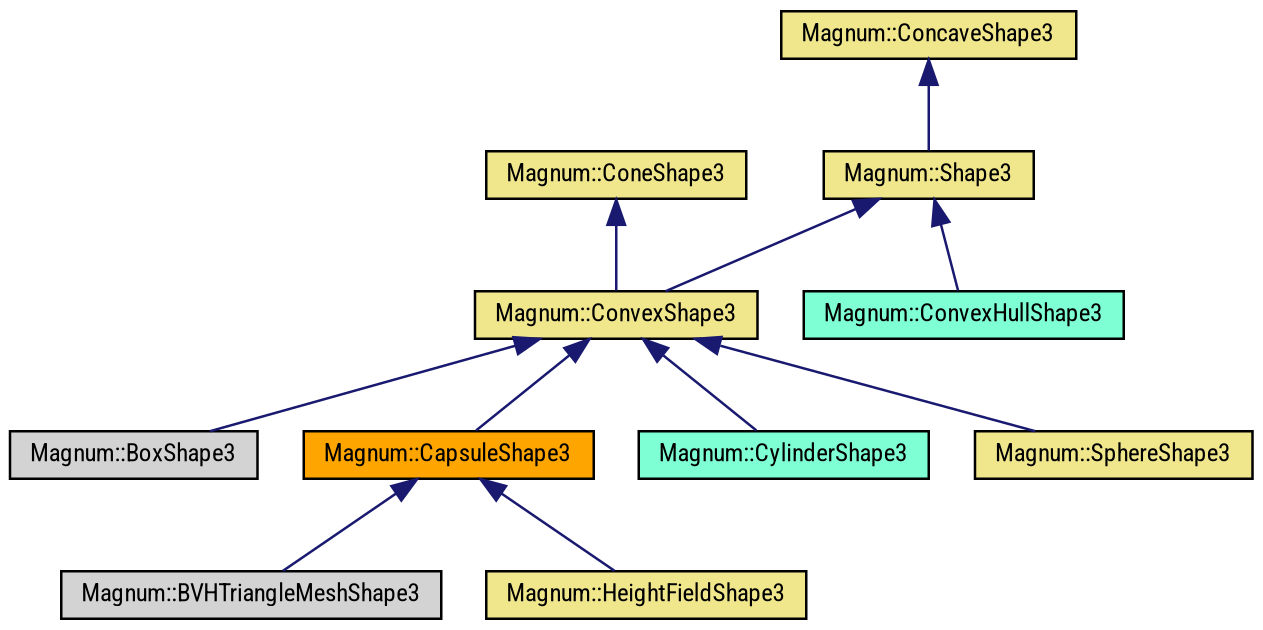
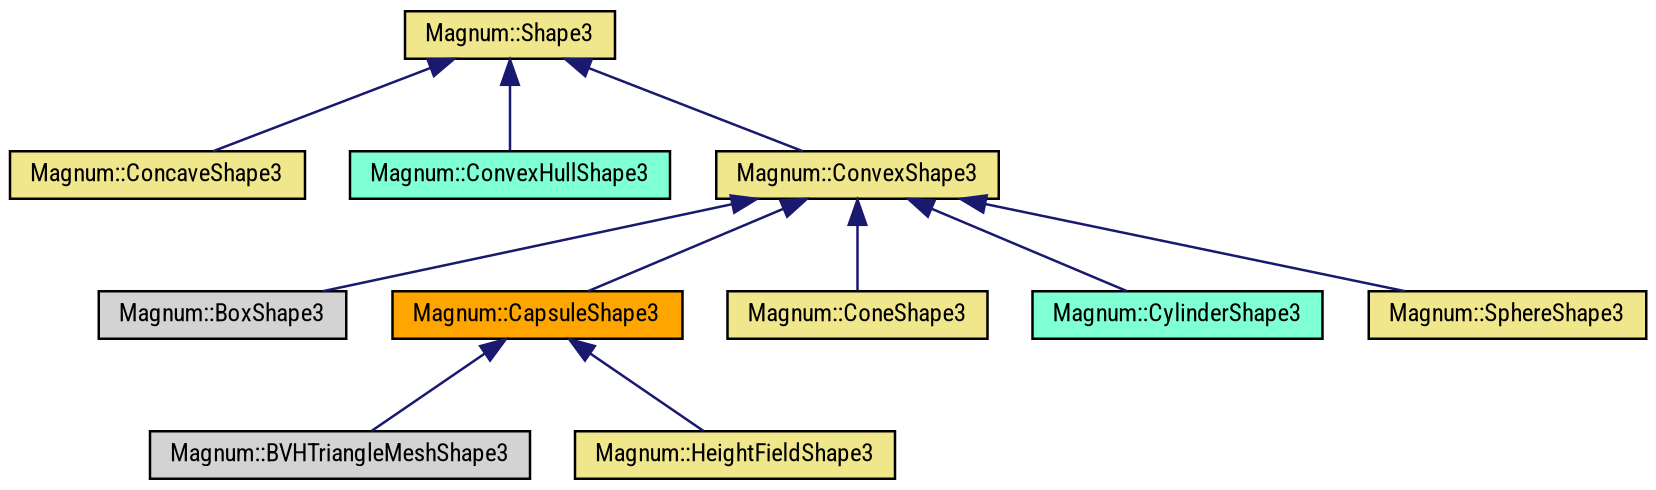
edge "Magnum::Shape3" -> "Magnum::ConcaveShape3": reversed
edge "Magnum::ConvexShape3" -> "Magnum::ConeShape3": reversed
